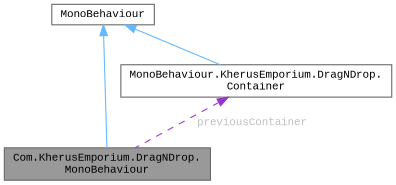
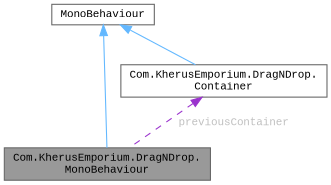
node "MonoBehaviour.KherusEmporium.DragNDrop. Container": label "MonoBehaviour.KherusEmporium.DragNDrop. Container" -> "Com.KherusEmporium.DragNDrop. Container"
